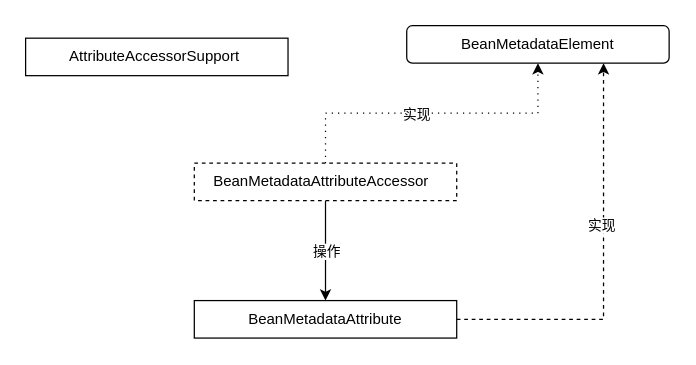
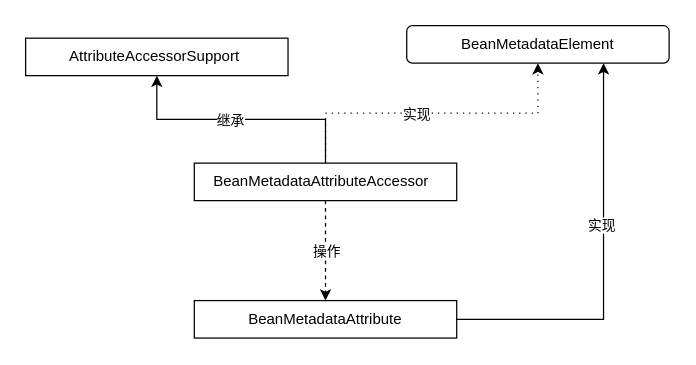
edge "BeanMetadataAttributeAccessor" -> "AttributeAccessorSupport": added, label "继承"
node "BeanMetadataAttributeAccessor": style dashed -> solid
edge "BeanMetadataAttributeAccessor" -> "BeanMetadataAttribute": style solid -> dashed
edge "BeanMetadataAttribute" -> "BeanMetadataElement": style dashed -> solid
